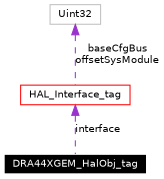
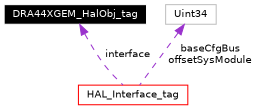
node "Uint32": label "Uint32" -> "Uint34"
edge "DRA44XGEM_HalObj_tag" -> "HAL_Interface_tag": reversed
